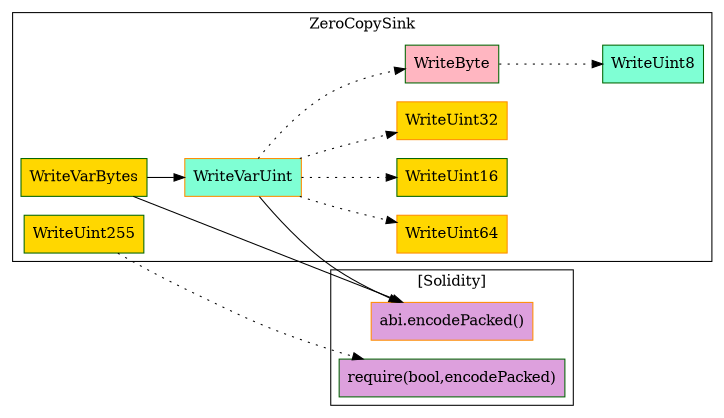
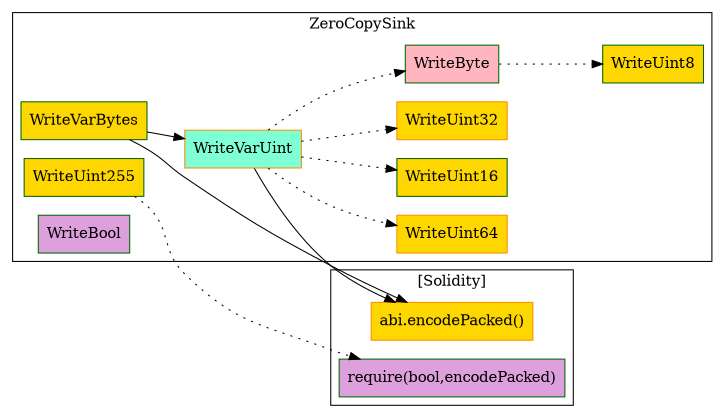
node "WriteUint8": fillcolor aquamarine -> gold
node "WriteBool": added
node "abi.encodePacked()": fillcolor plum -> gold
